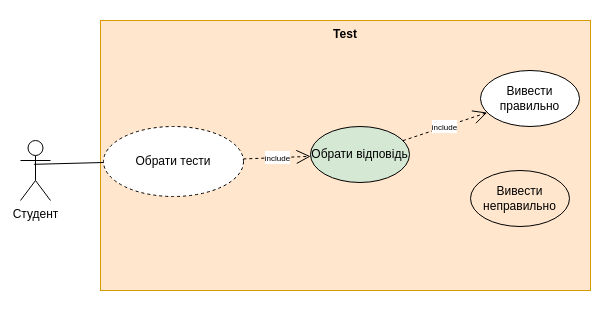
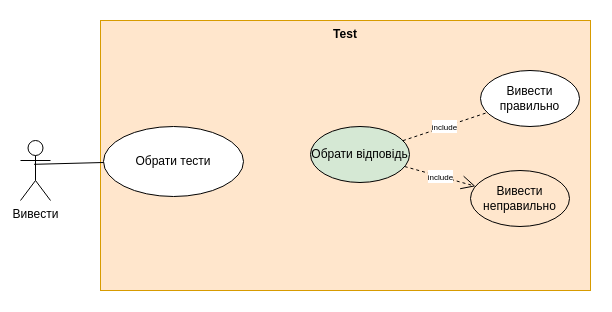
edge "Обрати відповідь" -> "Вивести правильно": arrowhead open -> none
edge "Обрати тести" -> "Обрати відповідь": removed, label "include"
node "Обрати тести": style dashed -> solid
edge "Обрати відповідь" -> "Вивести неправильно": added, label "include"
node "Студент": label "Студент" -> "Вивести"
